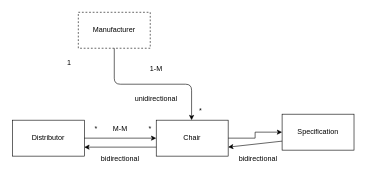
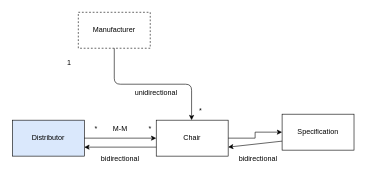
node "1-M": removed
node "unidirectional": moved (156, 99) -> (156, 93)
node "Distributor": fillcolor #ffffff -> #dae8fc
